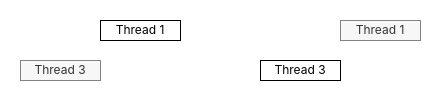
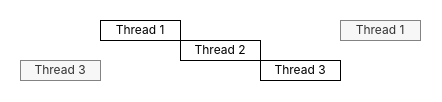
node "Thread 2": added
